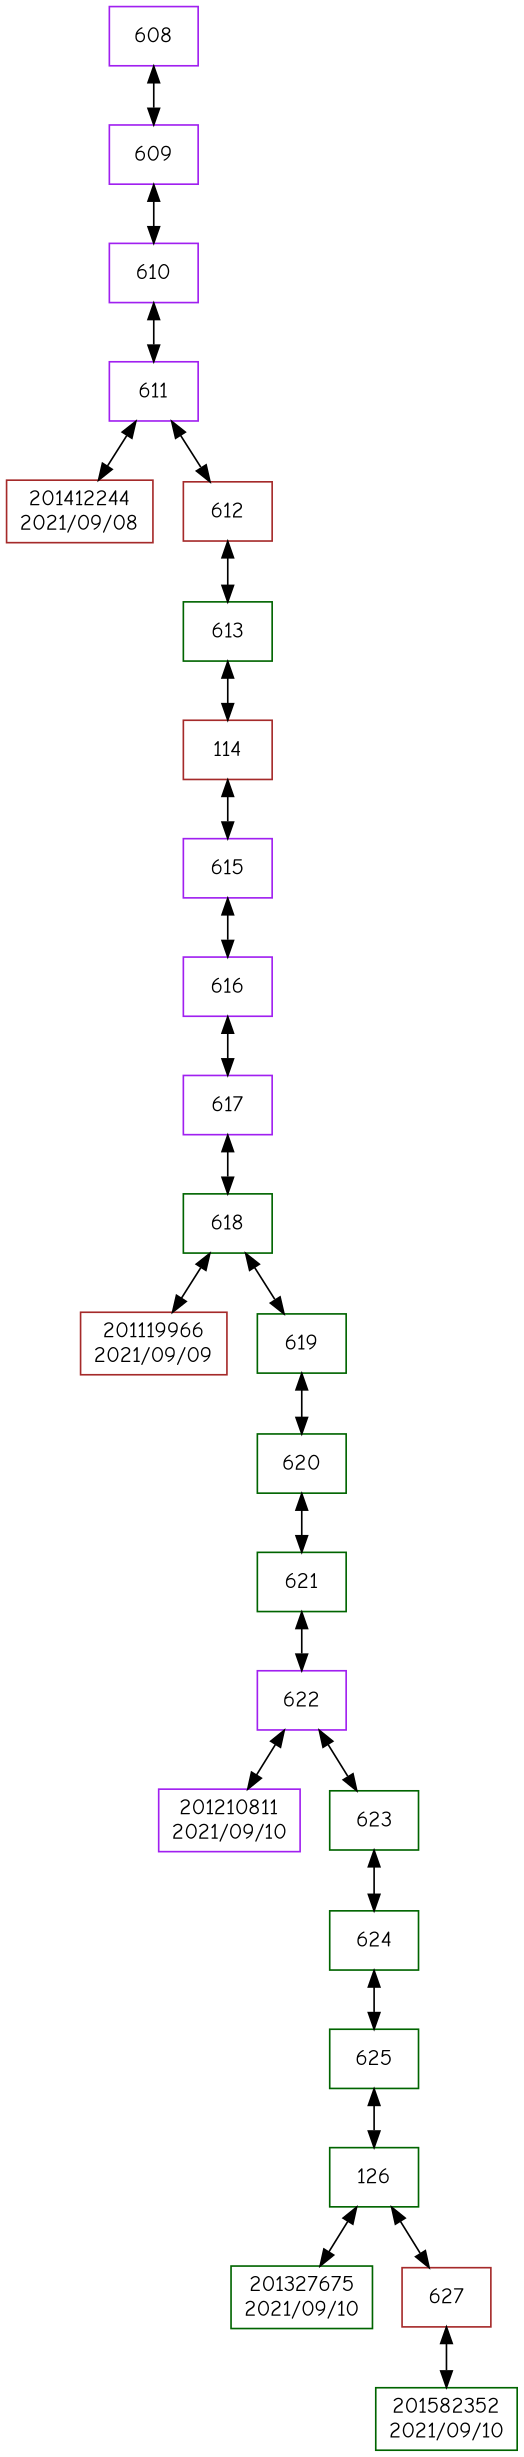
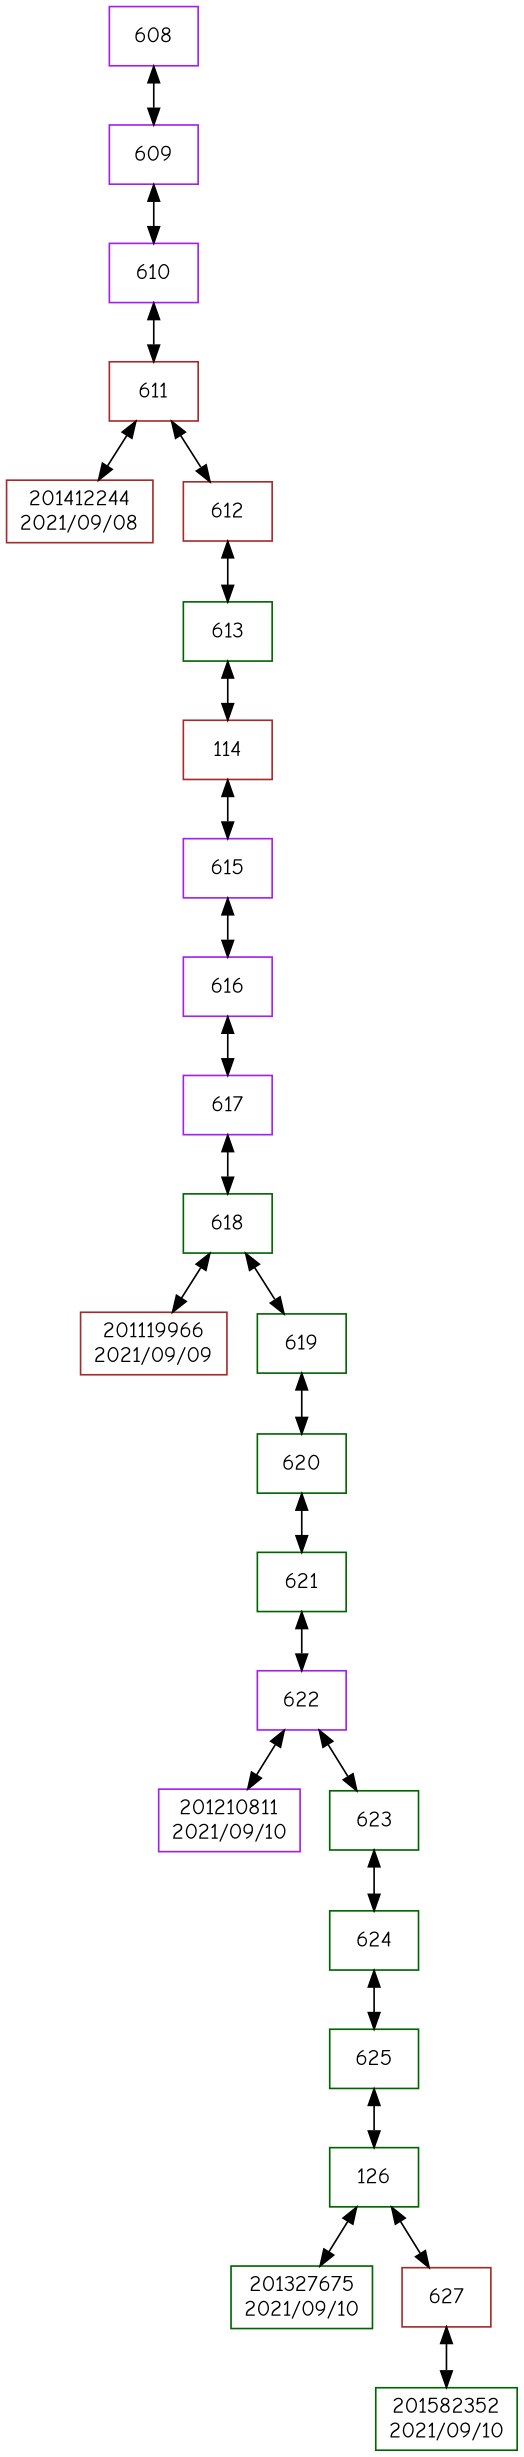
node "611": color purple -> brown
